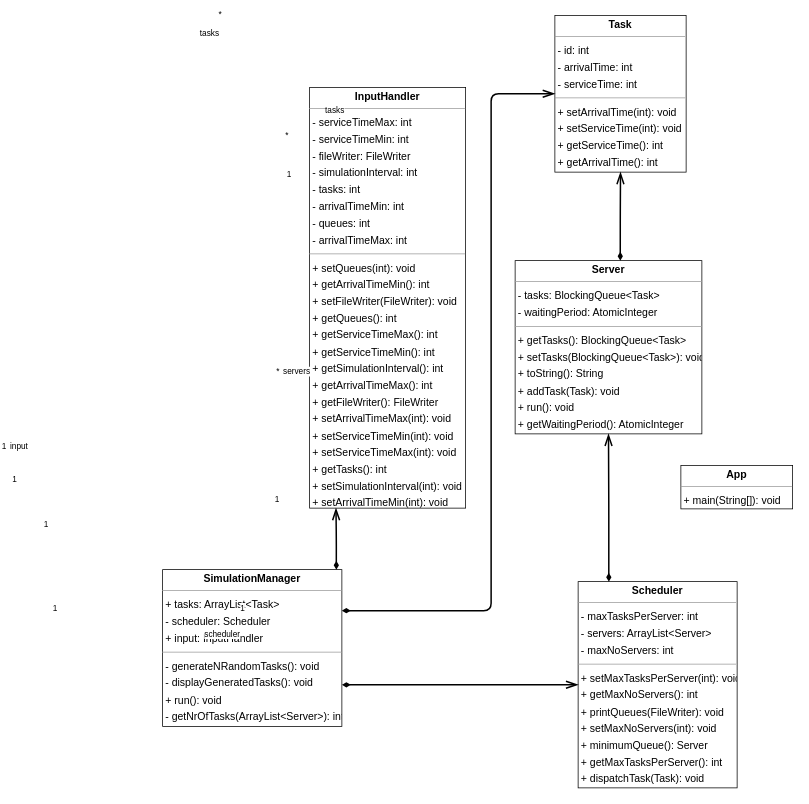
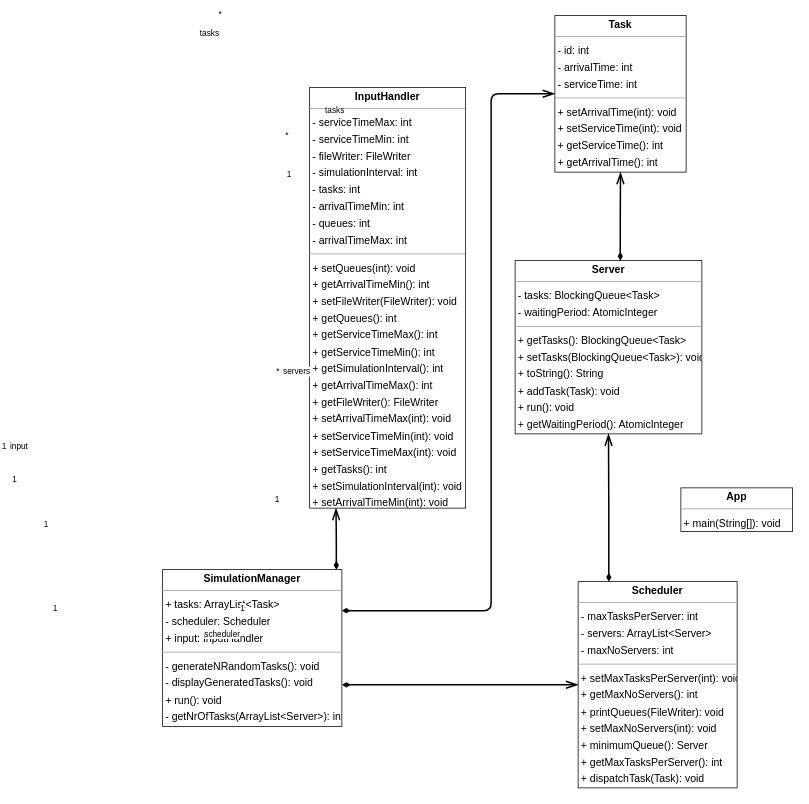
node "App + main(String[]): void": moved (737, 487) -> (737, 510)
